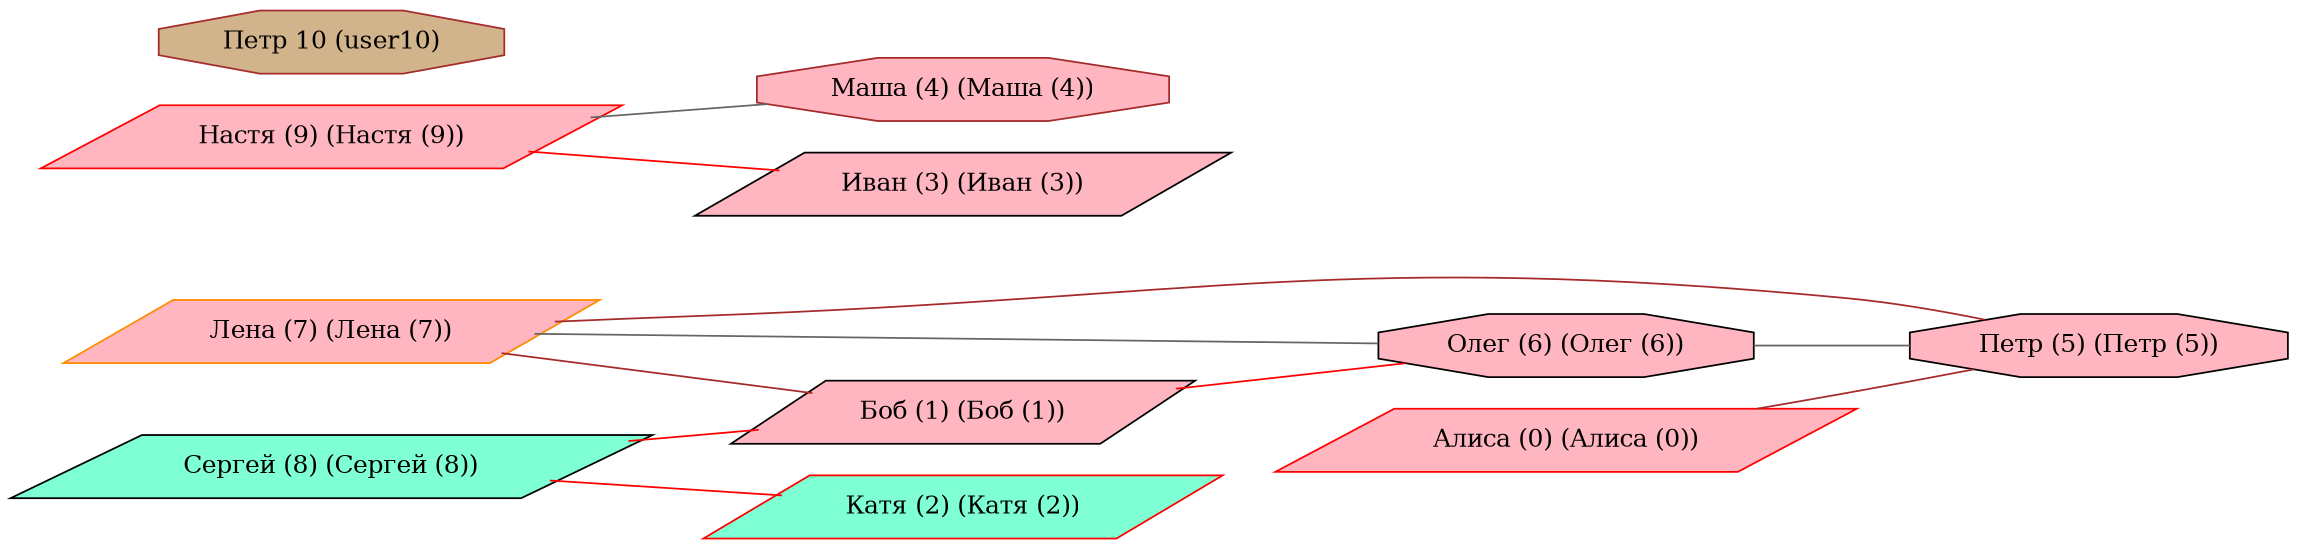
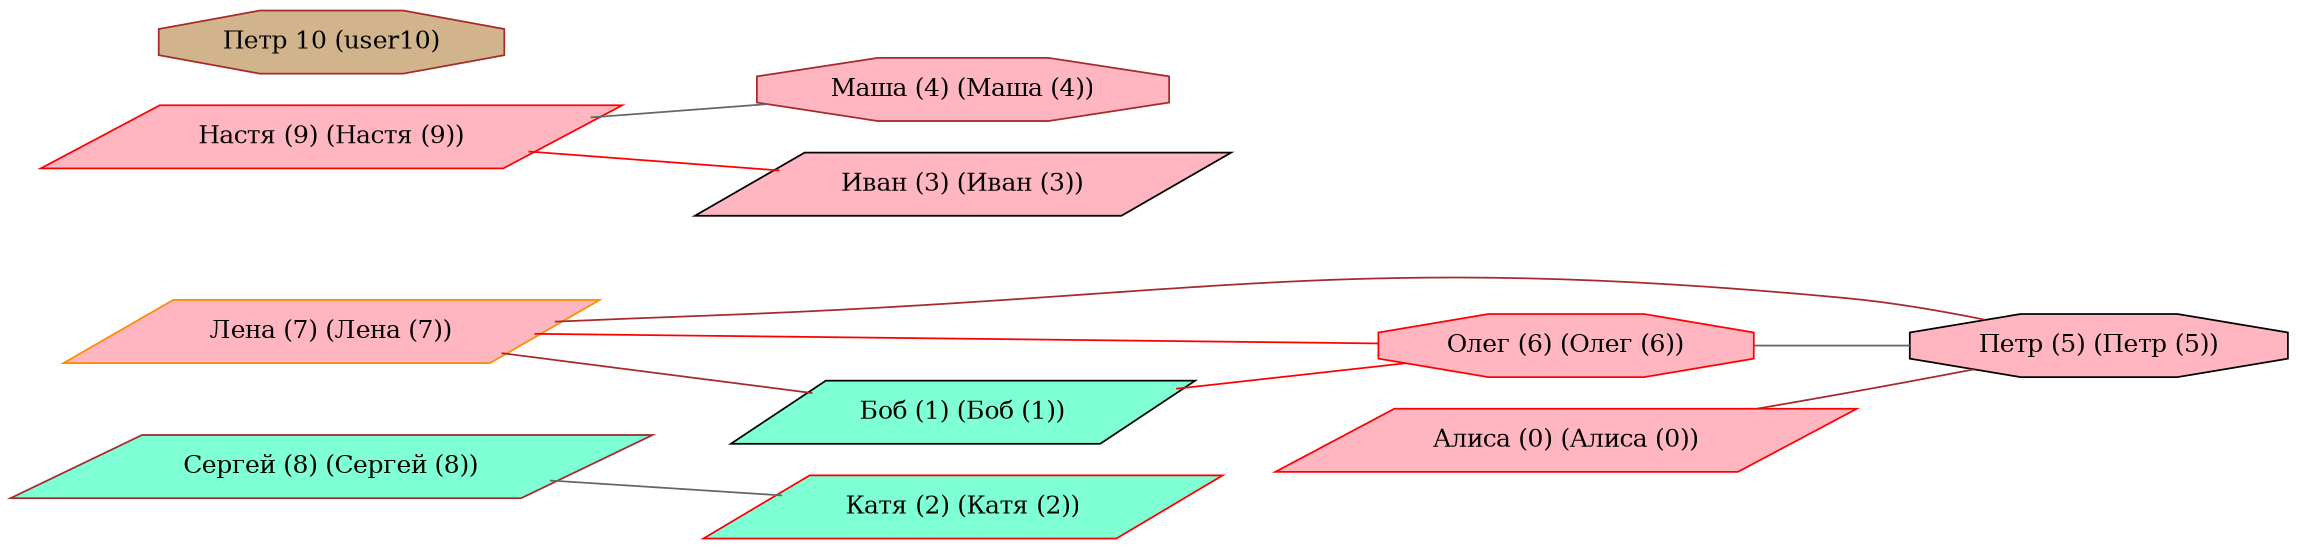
edge "Лена (7) (Лена (7))" -- "Олег (6) (Олег (6))": color gray40 -> red
node "Олег (6) (Олег (6))": color black -> red
node "Боб (1) (Боб (1))": fillcolor lightpink -> aquamarine
edge "Боб (1) (Боб (1))" -- "Сергей (8) (Сергей (8))": removed
node "Сергей (8) (Сергей (8))": color black -> brown
edge "Сергей (8) (Сергей (8))" -- "Катя (2) (Катя (2))": color red -> gray40
